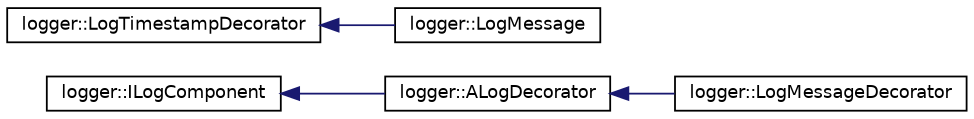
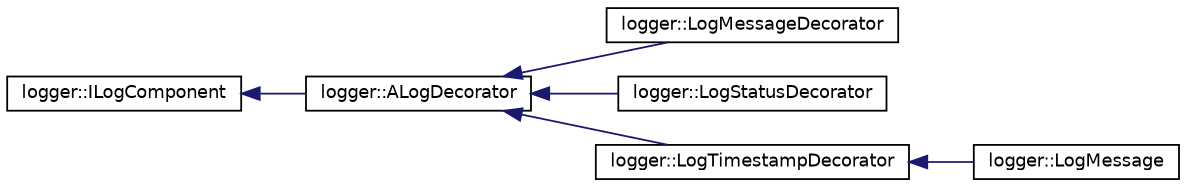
node "logger::LogStatusDecorator": added
edge "logger::LogTimestampDecorator" -> "logger::ALogDecorator": added
